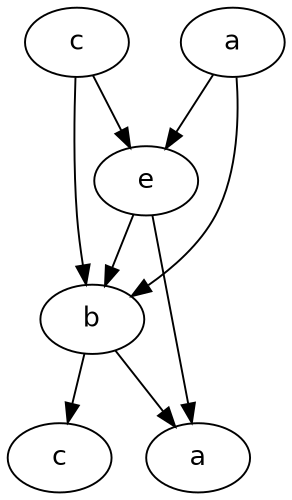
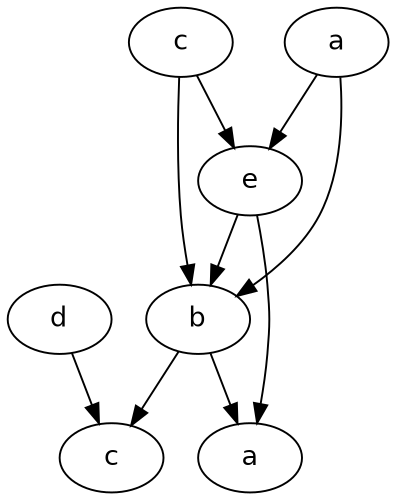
node "d": added
